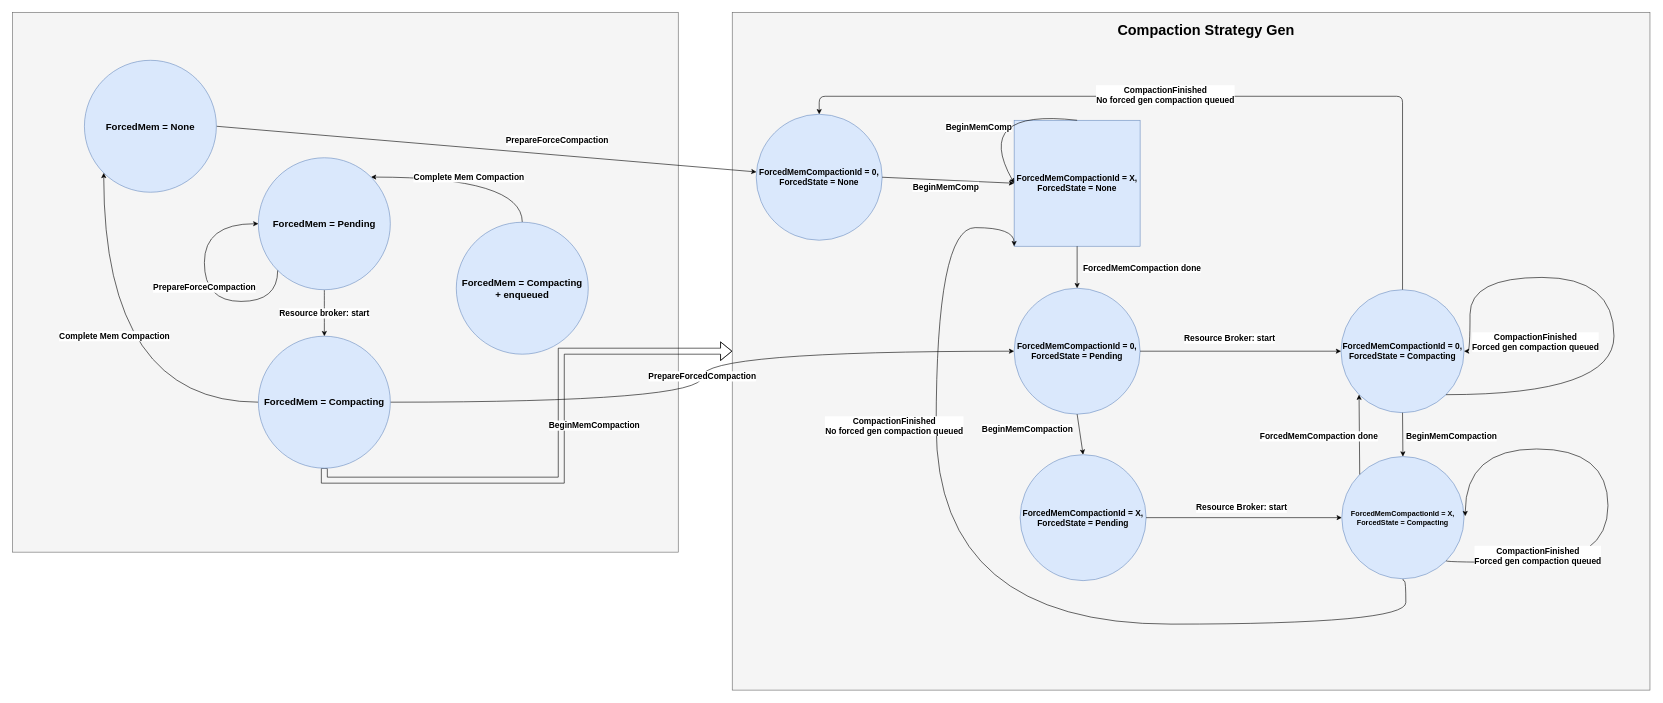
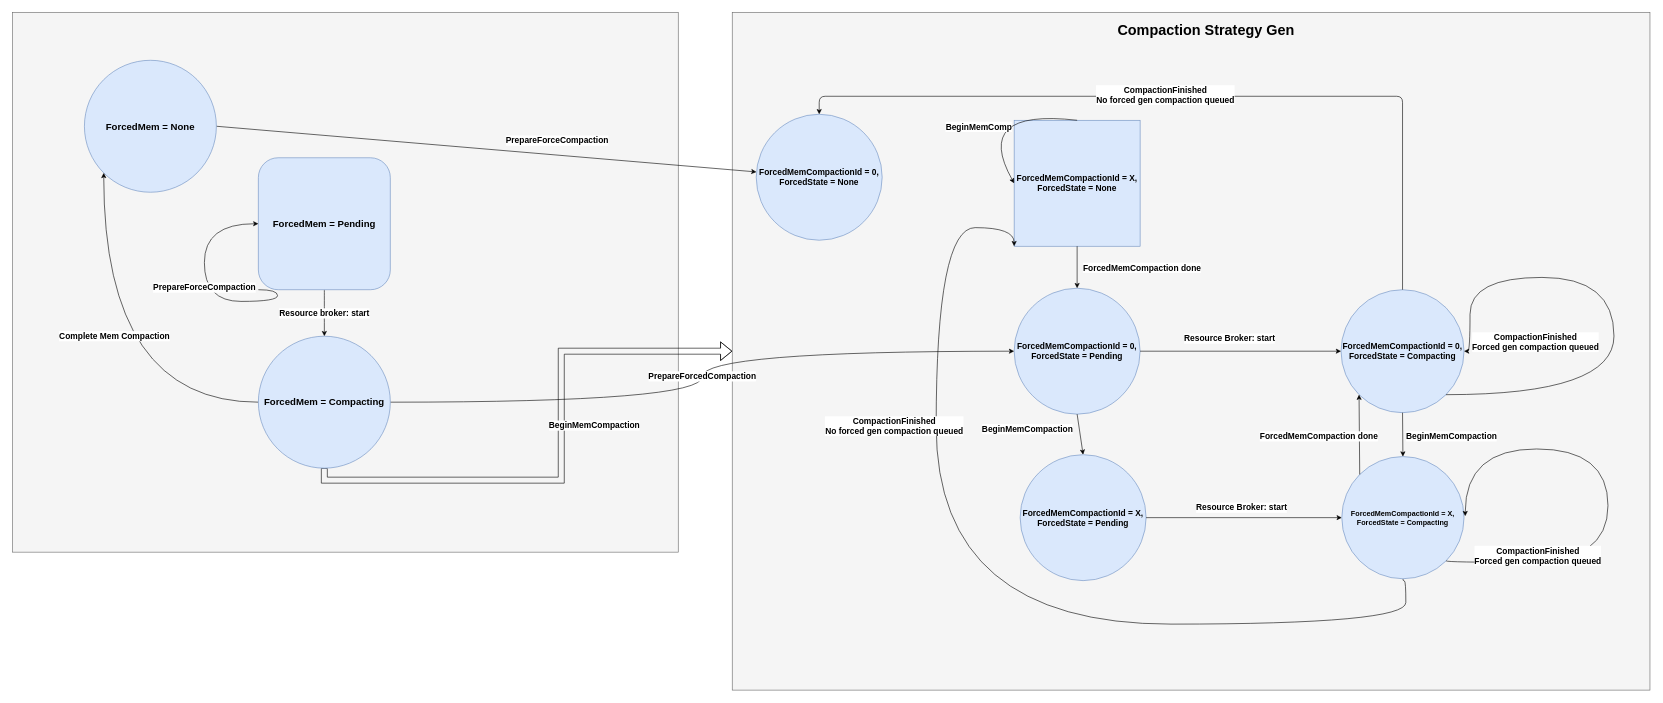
edge "ForcedMemCompactionId = 0, ForcedState = None" -> "ForcedMemCompactionId = X, ForcedState = None": removed, label "BeginMemComp"
edge "ForcedMem = Compacting + enqueued" -> "ForcedMem = Pending": removed, label "Complete Mem Compaction"
node "ForcedMem = Pending": shape ellipse -> rounded rectangle
node "ForcedMem = Compacting + enqueued": removed
